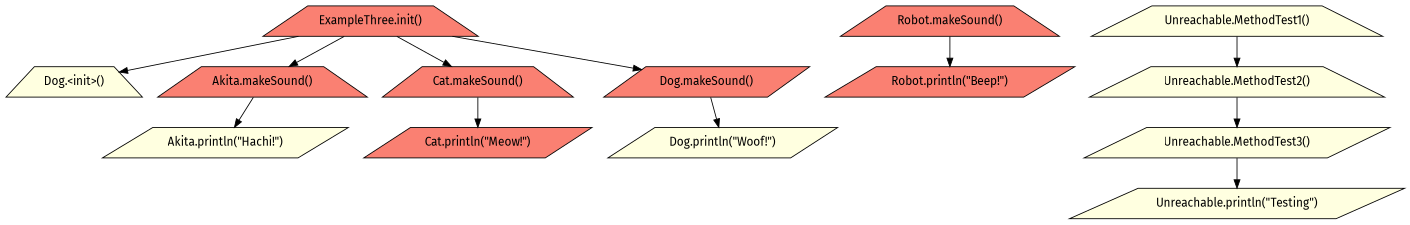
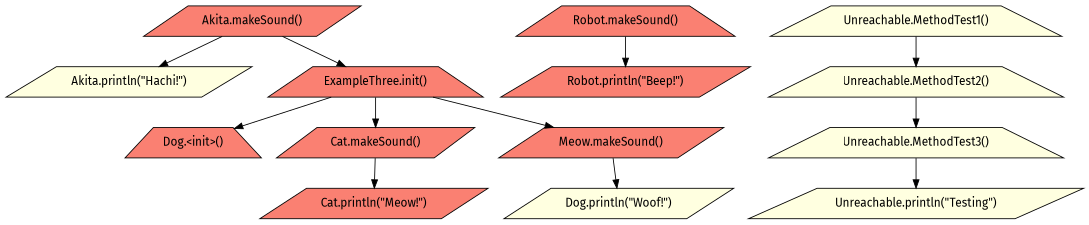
edge "ExampleThree.init()" -> "Akita.makeSound()": reversed
node "Dog.<init>()": fillcolor lightyellow -> salmon
node "Akita.makeSound()": shape trapezium -> parallelogram
node "Cat.makeSound()": shape trapezium -> parallelogram
node "Dog.makeSound()": label "Dog.makeSound()" -> "Meow.makeSound()"
node "Unreachable.MethodTest3()": shape parallelogram -> trapezium
